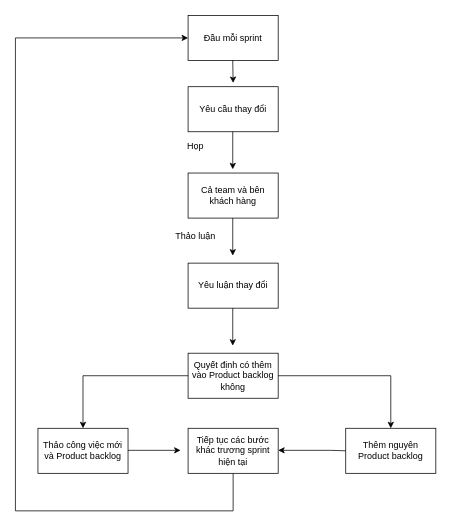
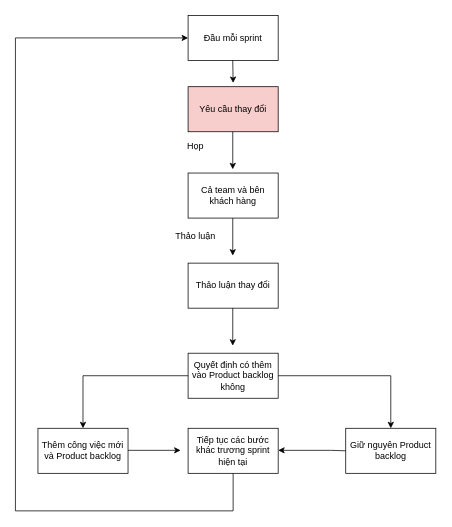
node "Yêu cầu thay đổi": fillcolor #ffffff -> #f8cecc
node "Yêu luận thay đổi": label "Yêu luận thay đổi" -> "Thảo luận thay đổi"
node "Thảo công việc mới và Product backlog": label "Thảo công việc mới và Product backlog" -> "Thêm công việc mới và Product backlog"
node "Thêm nguyên Product backlog": label "Thêm nguyên Product backlog" -> "Giữ nguyên Product backlog"
